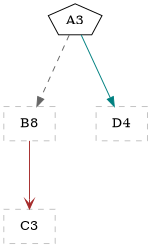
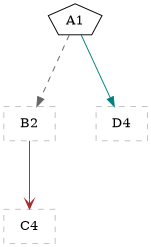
node "A3": label "A3" -> "A1"
node "B8": label "B8" -> "B2"
node "C3": label "C3" -> "C4"
